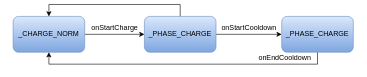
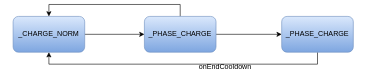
node "onStartCharge": removed
node "onStartCooldown": removed
node "onEndCooldown": moved (285, 59) -> (225, 68)
